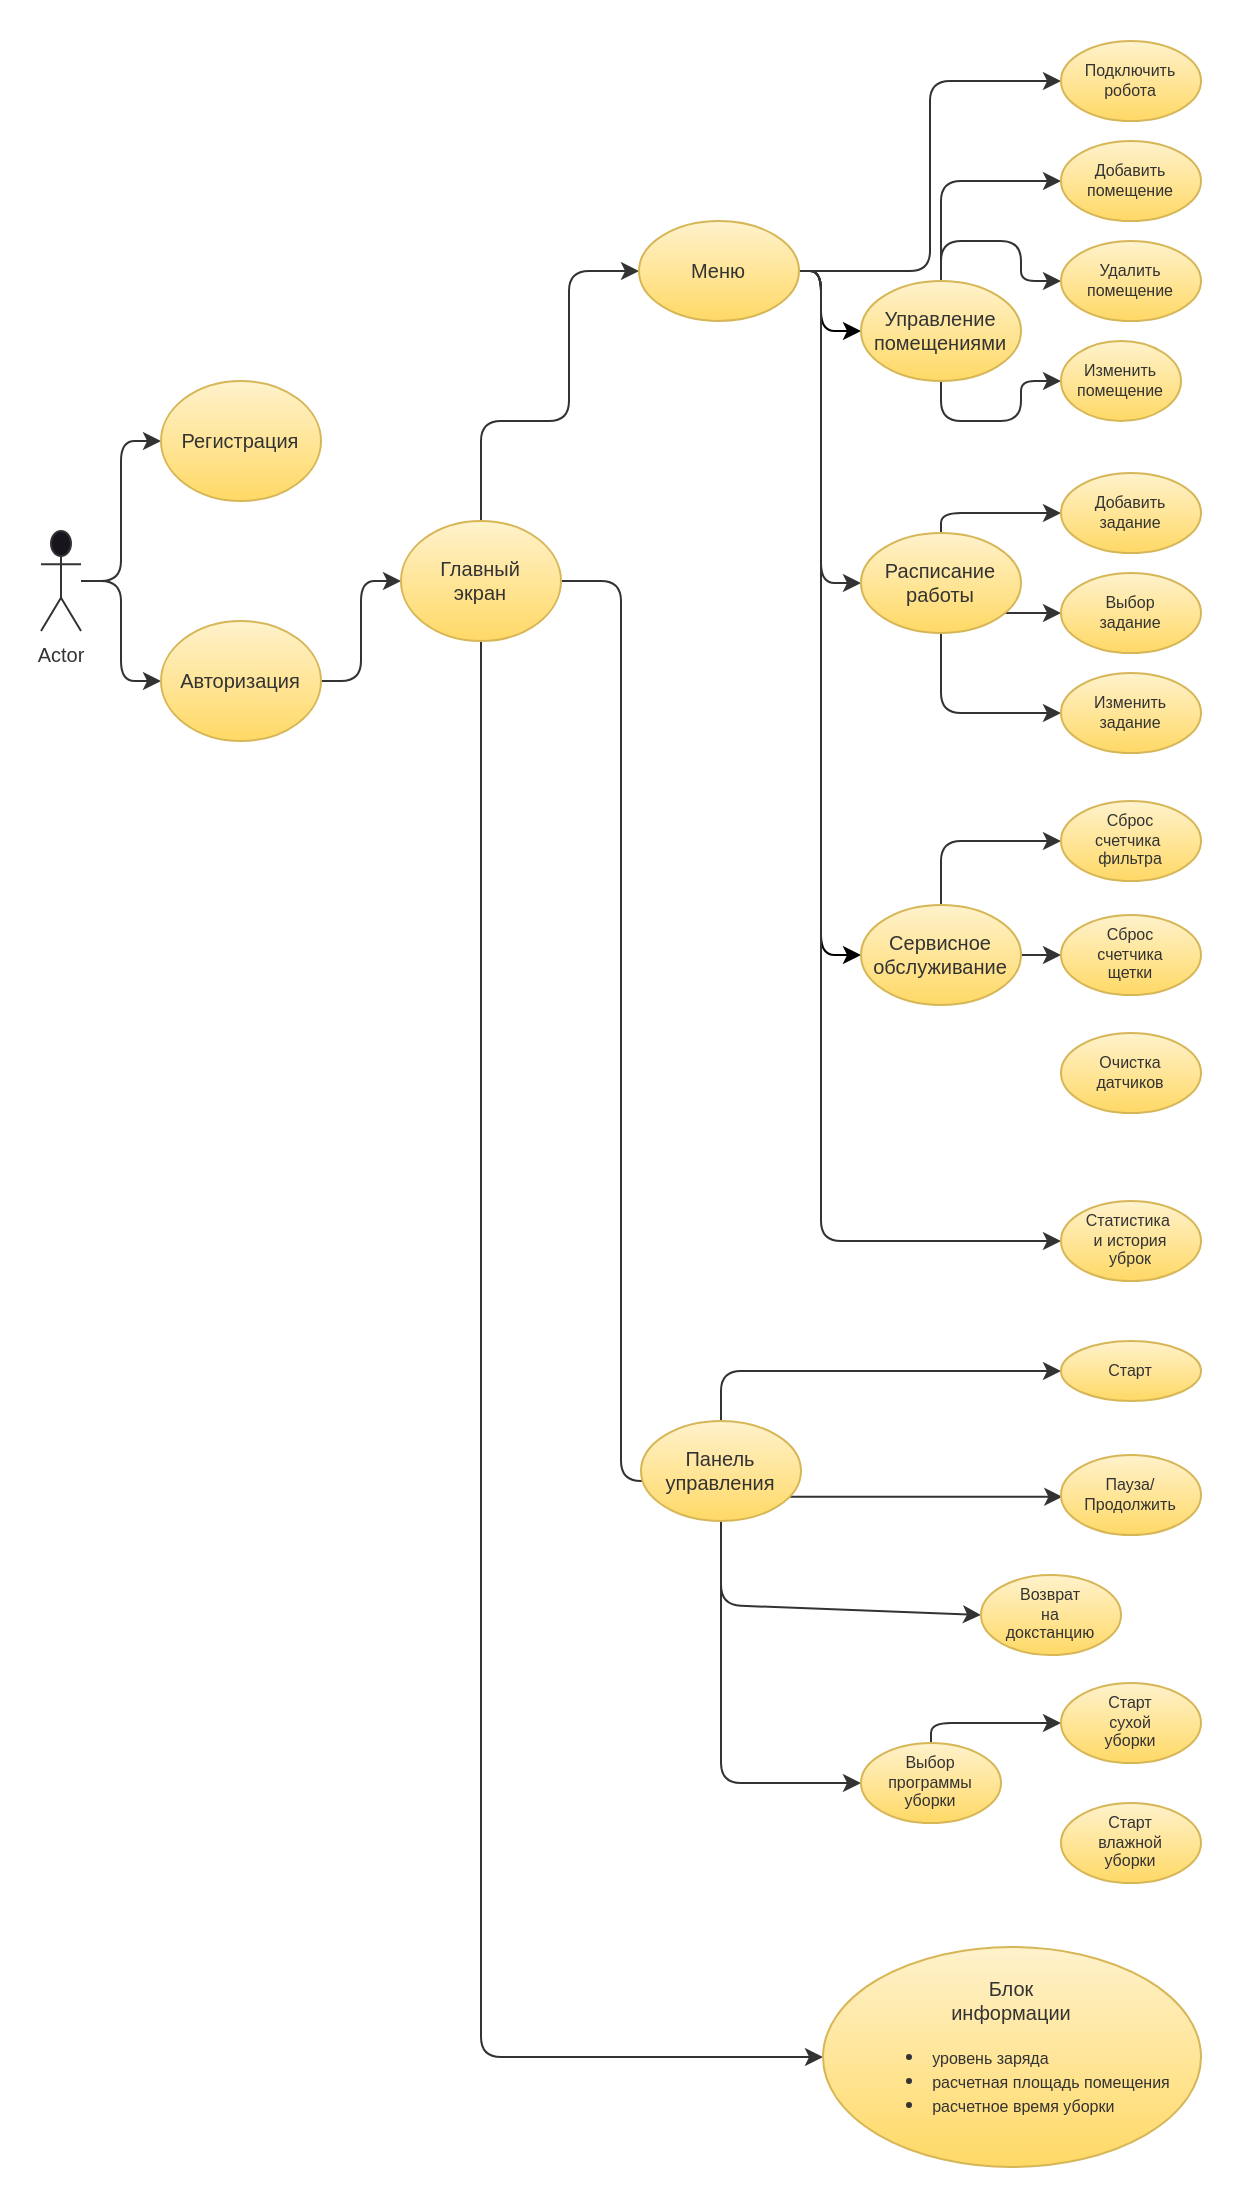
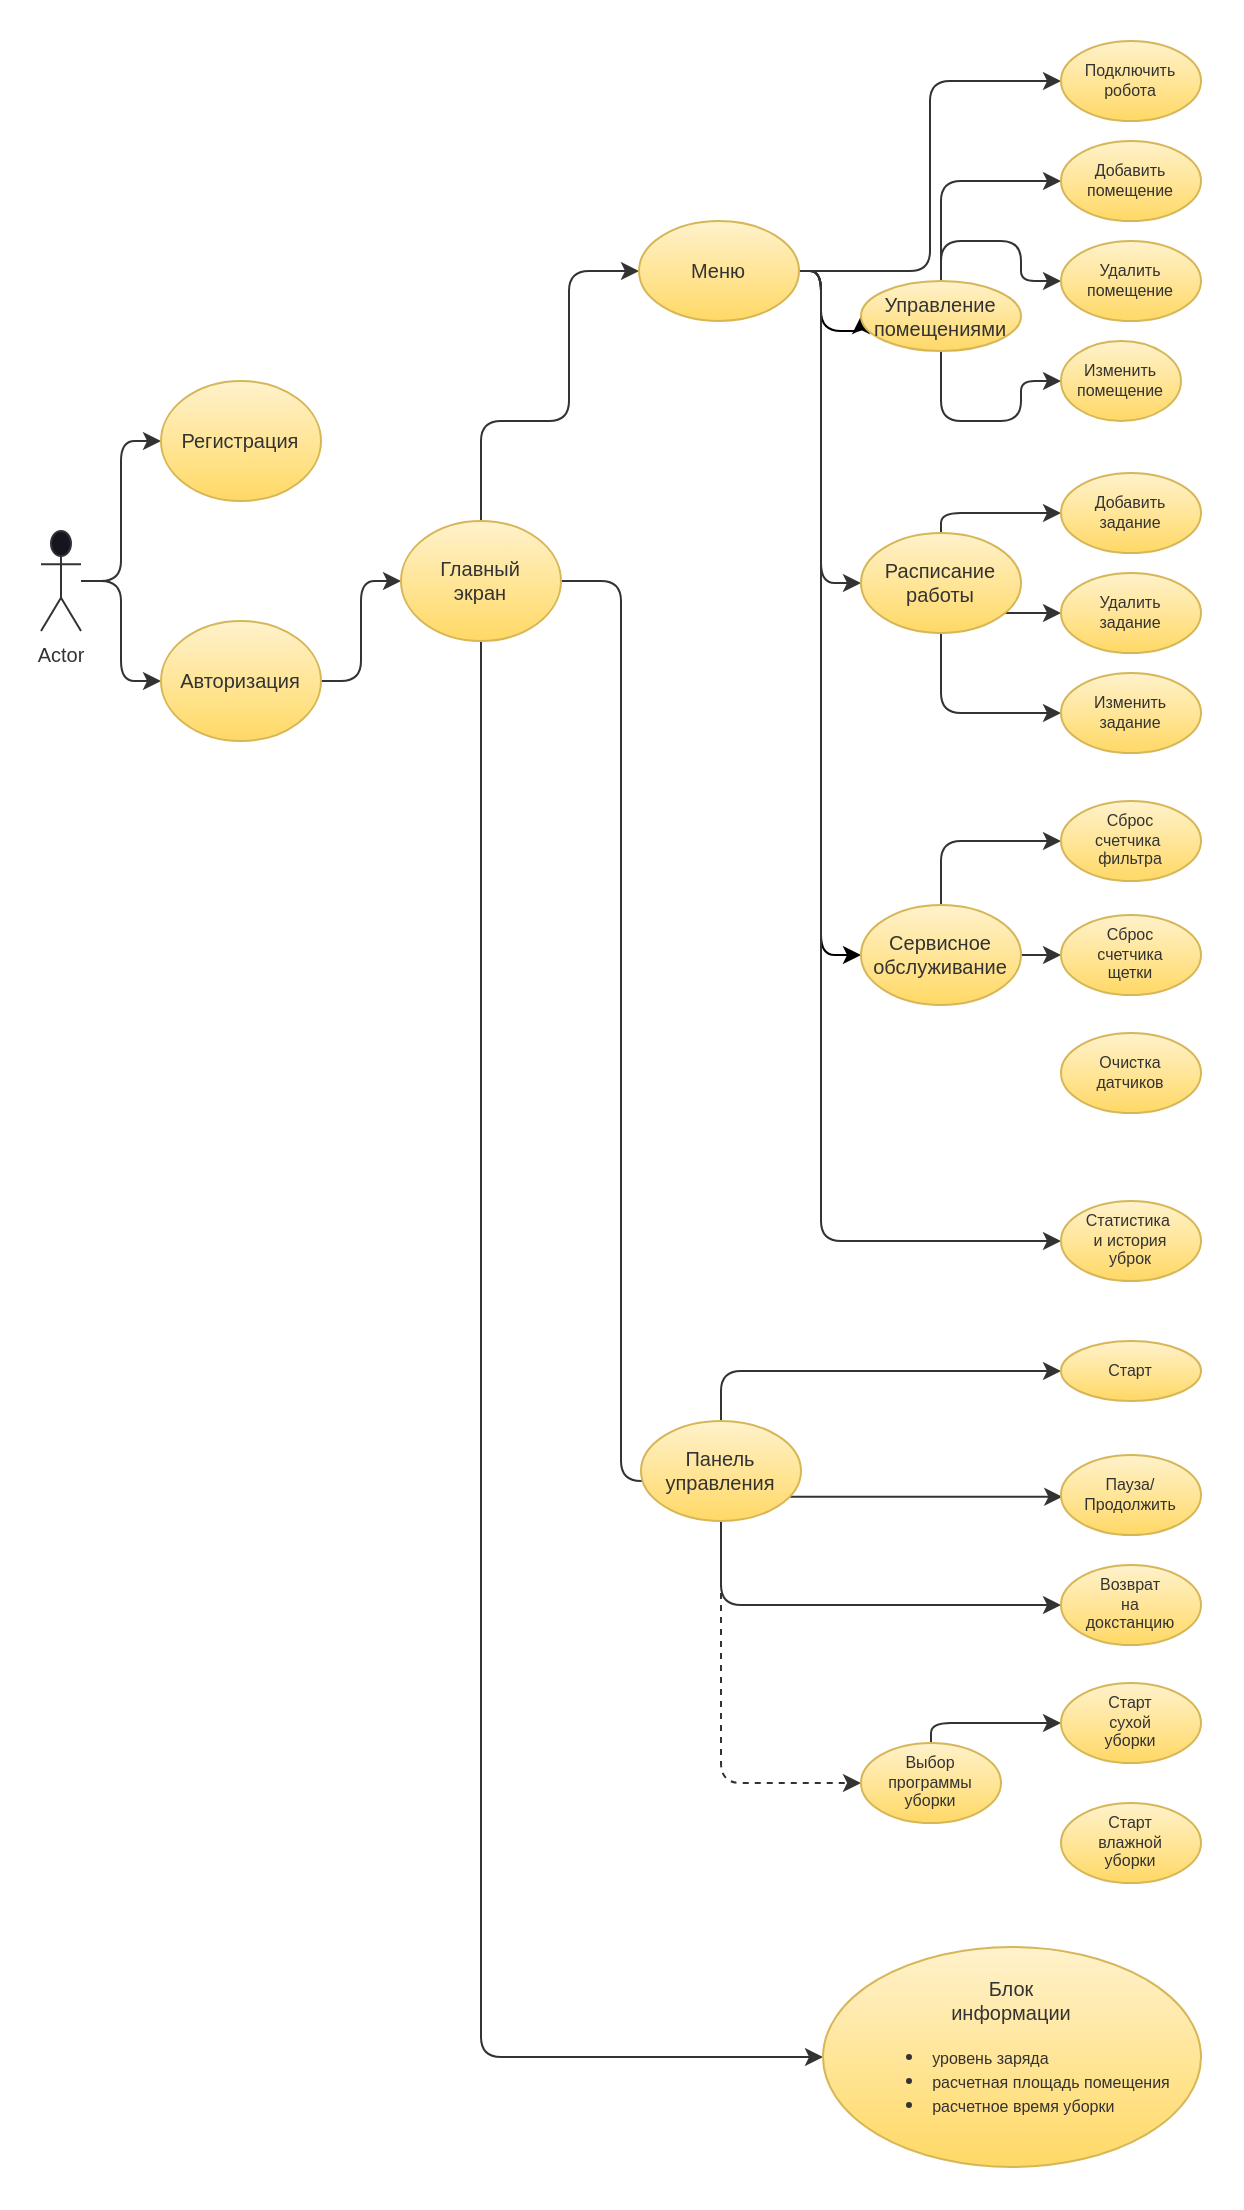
node "Управление помещениями": size 160x100 -> 160x70
node "Выбор задание": label "Выбор задание" -> "Удалить задание"
node "Возврат на докстанцию": moved (1051, 1615) -> (1131, 1605)
edge "Панель управления" -> "Выбор программы уборки": style solid -> dashed
